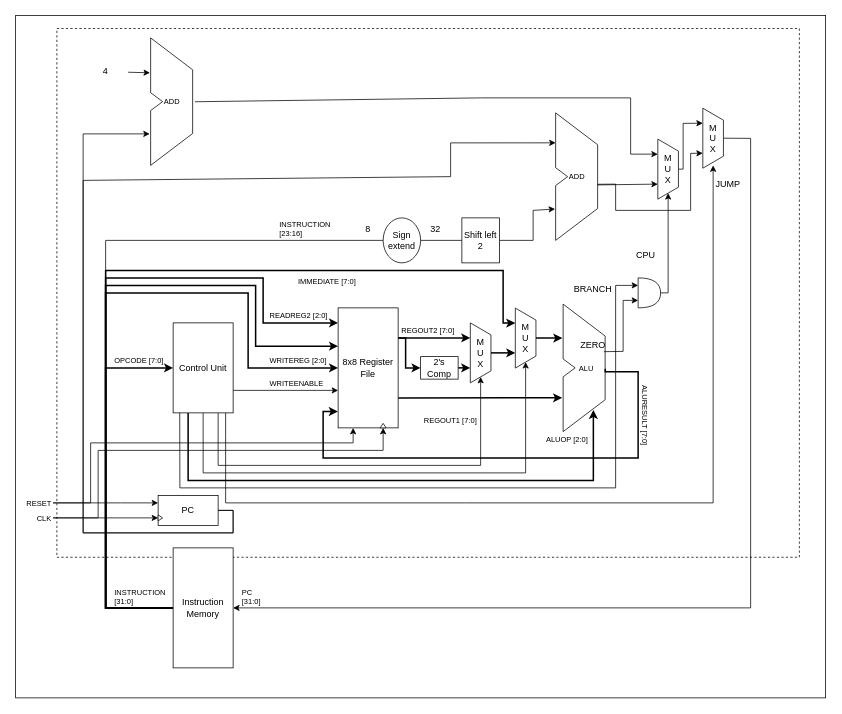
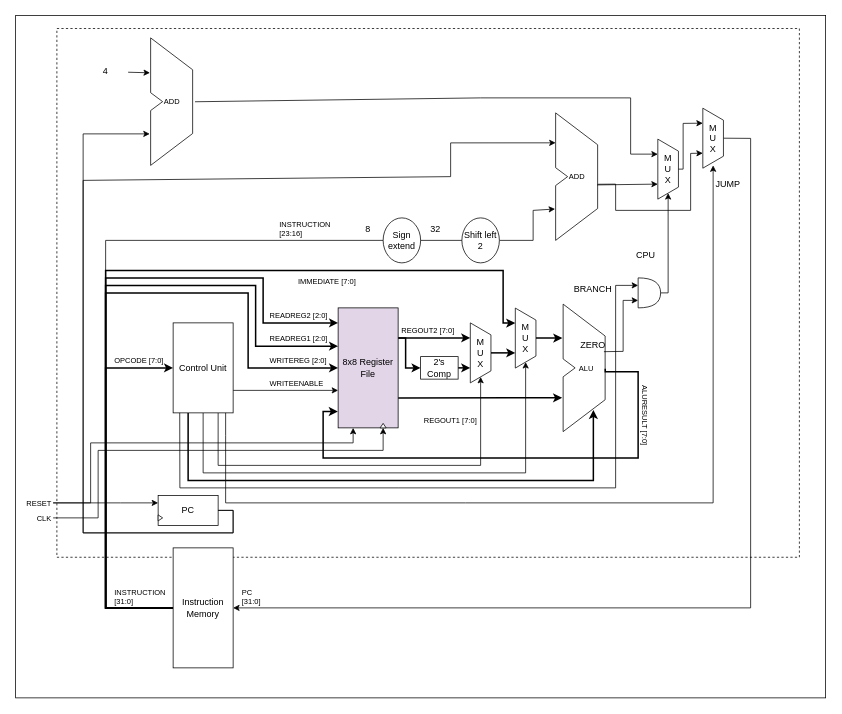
node "Shift left 2": shape rectangle -> ellipse
node "READREG1 [2:0]": added
node "8x8 Register File": fillcolor #ffffff -> #e1d5e7
node "ALUOP [2:0]": removed
edge "CLK" -> "PC": removed
